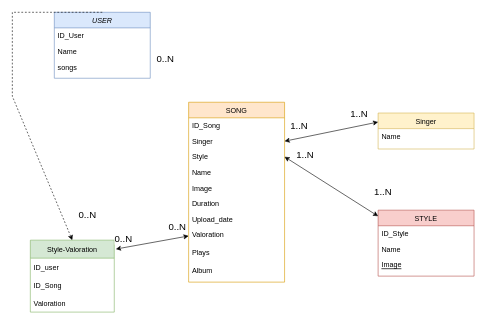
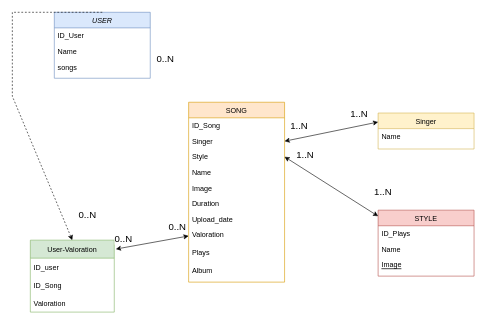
node "ID_Style": label "ID_Style" -> "ID_Plays"
node "Style-Valoration": label "Style-Valoration" -> "User-Valoration"
